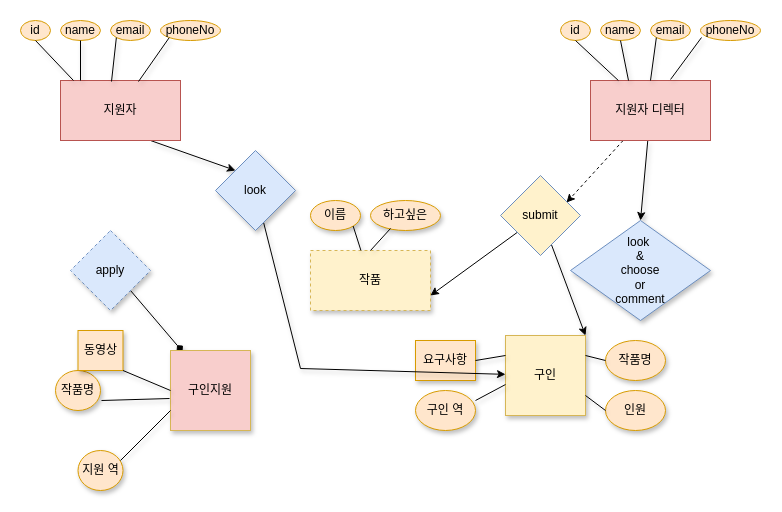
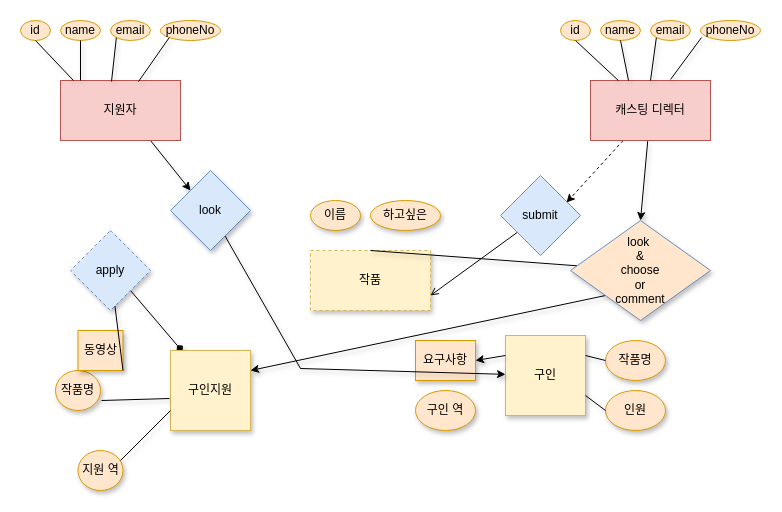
node "지원자 디렉터": label "지원자 디렉터" -> "캐스팅 디렉터"
node "look": moved (256, 191) -> (211, 211)
node "submit": fillcolor #fff2cc -> #dae8fc
edge "이름" -- "작품": removed
edge "하고싶은" -- "작품": now "look & choose or comment" -- "작품"
node "look & choose or comment": fillcolor #dae8fc -> #ffe6cc
edge "submit" -> "구인": removed
edge "submit" -> "작품": arrowhead classic -> open
edge "look & choose or comment" -> "구인지원": added
edge "요구사항" -- "구인": arrowhead none -> classic
edge "동영상" -- "구인지원": now "동영상" -- "apply"
node "구인지원": fillcolor #f8cecc -> #fff2cc
edge "구인" -- "구인 역": removed
